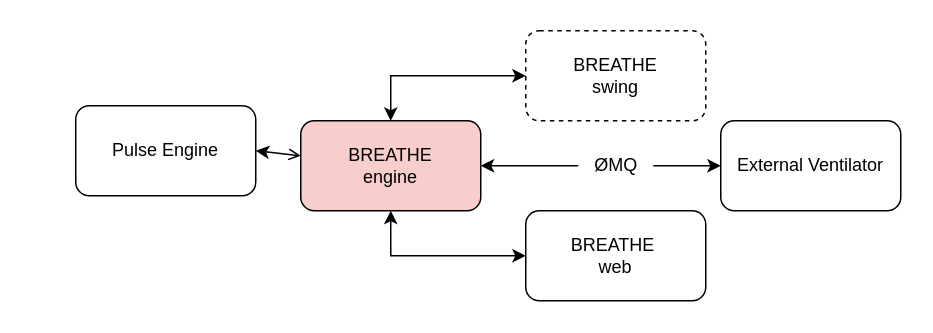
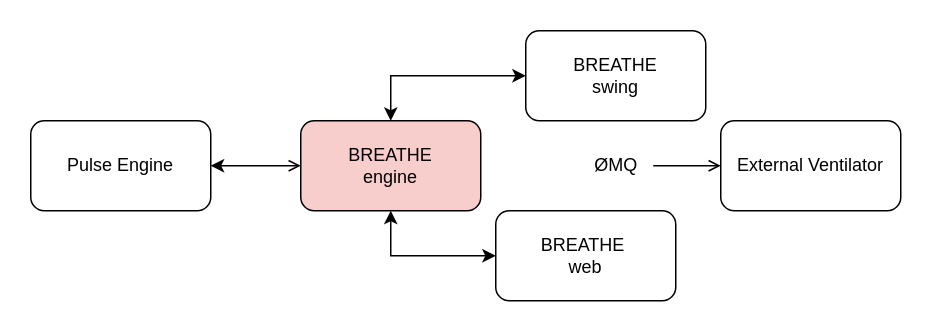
node "BREATHE swing": style dashed -> solid
node "Pulse Engine": moved (166, 151) -> (121, 166)
edge "ØMQ" -> "BREATHE engine": removed
edge "ØMQ" -> "External Ventilator": arrowhead classic -> open
node "BREATHE web": moved (616, 256) -> (586, 256)
